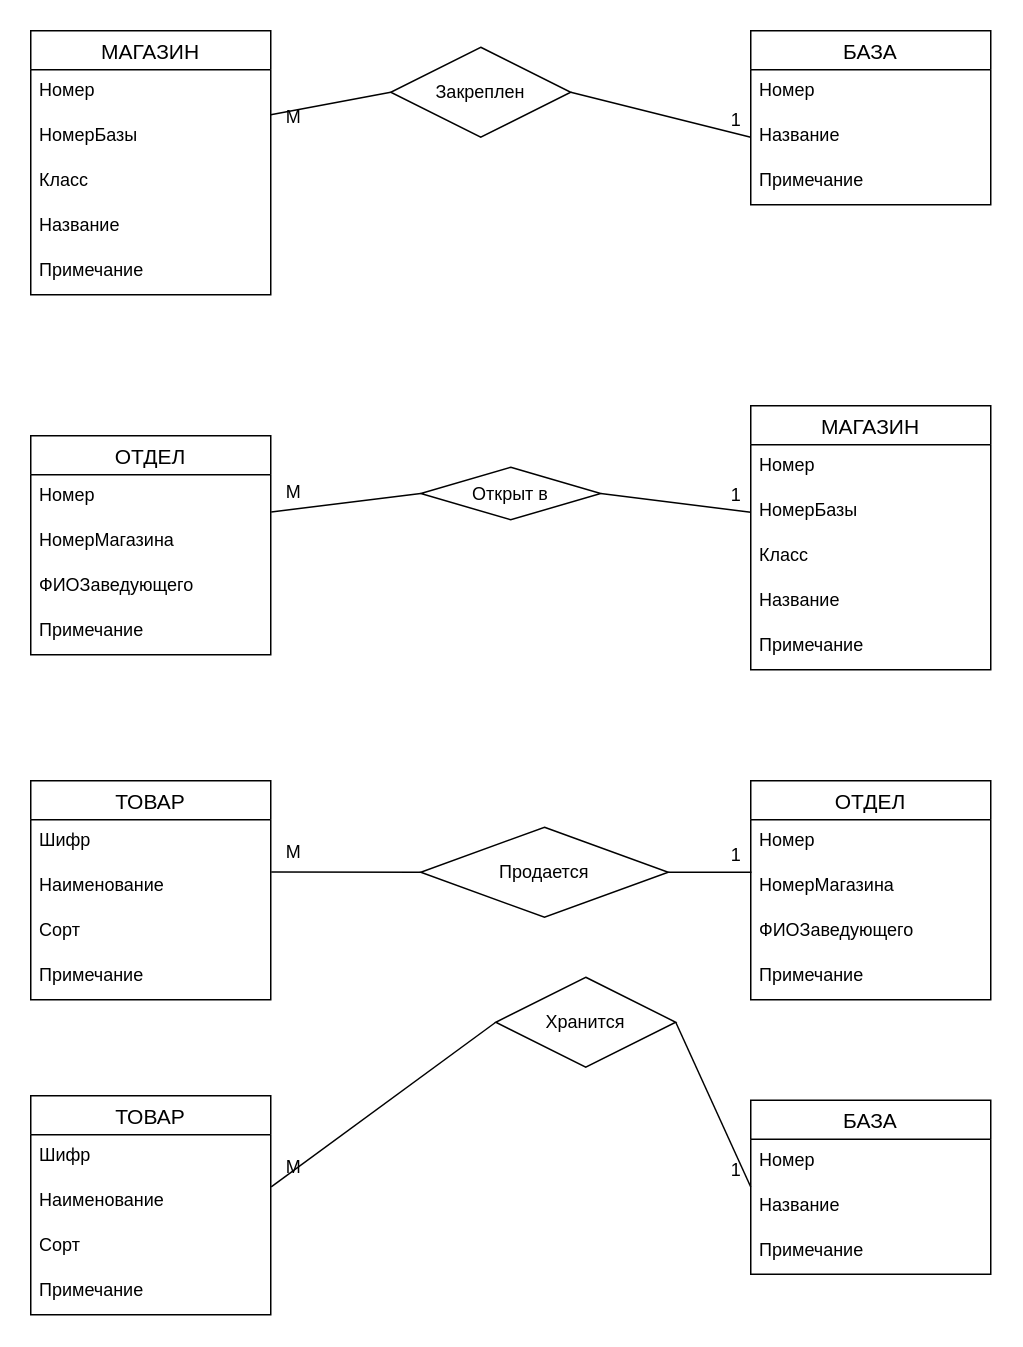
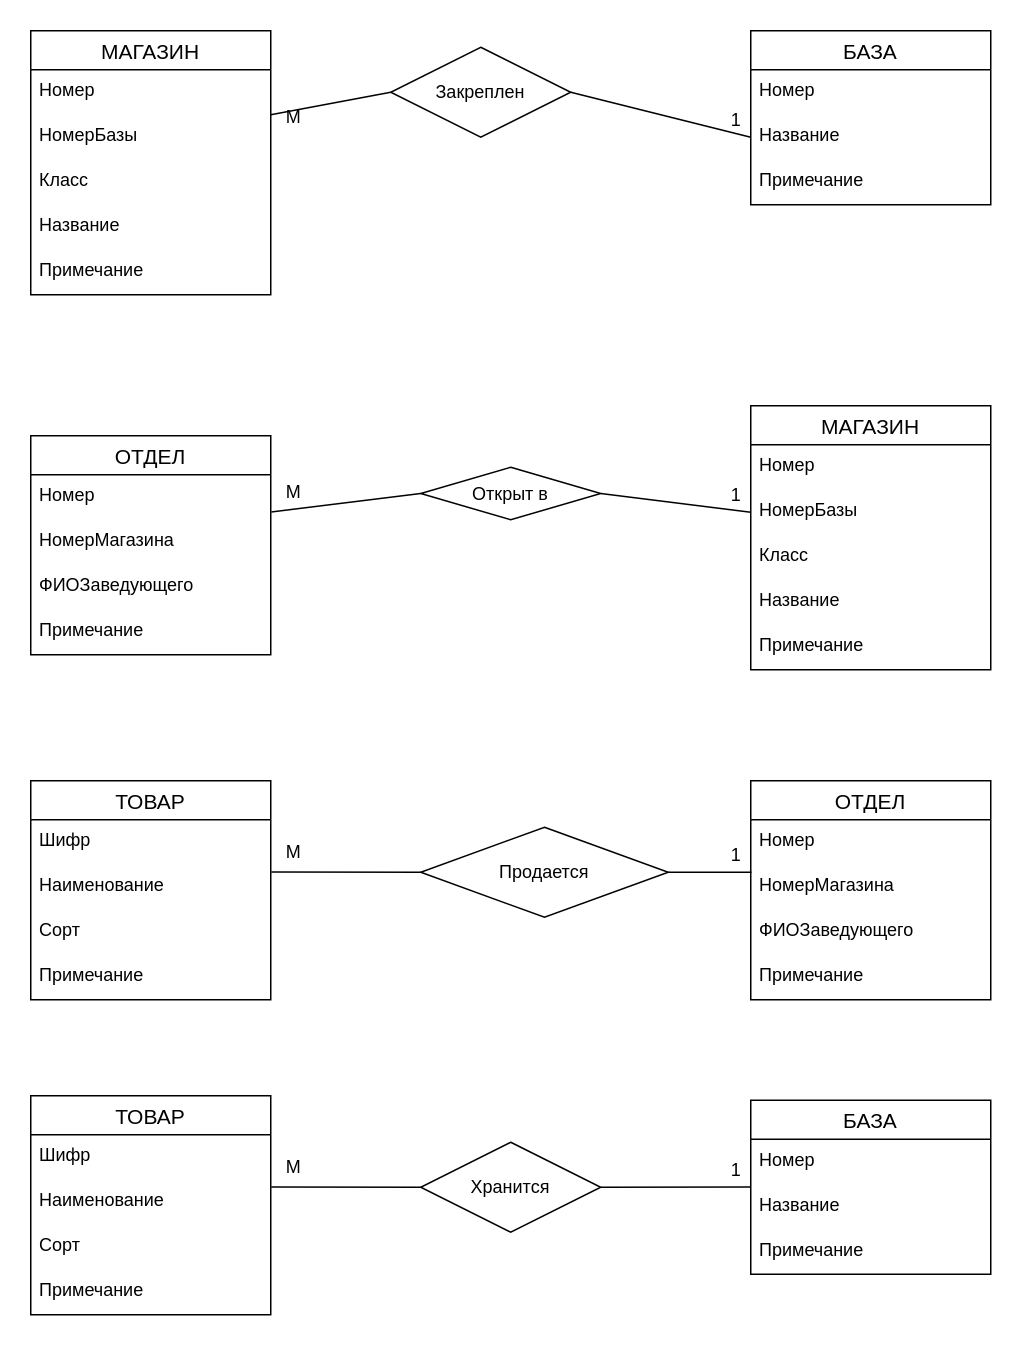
node "Хранится": moved (586, 1022) -> (511, 1187)
